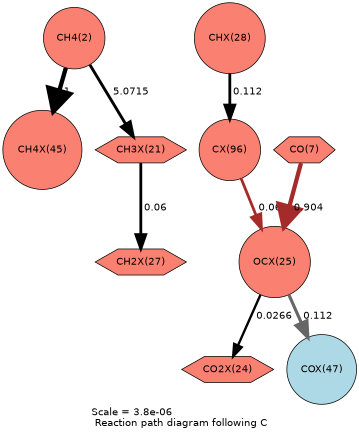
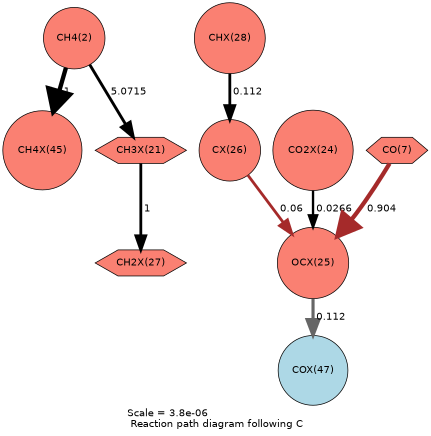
node "CX(96)": label "CX(96)" -> "CX(26)"
edge "CH3X(21)" -> "CH2X(27)": label " 0.06" -> " 1"
edge "OCX(25)" -> "CO2X(24)": reversed
node "CO2X(24)": shape hexagon -> circle
